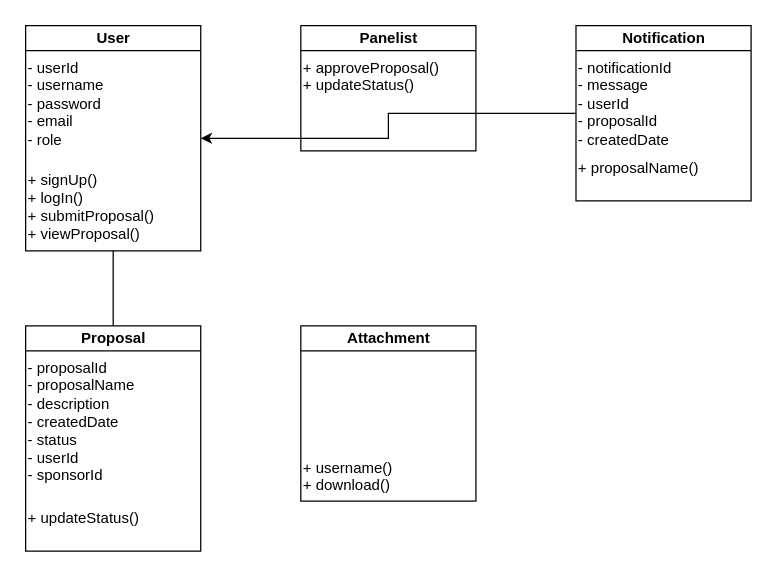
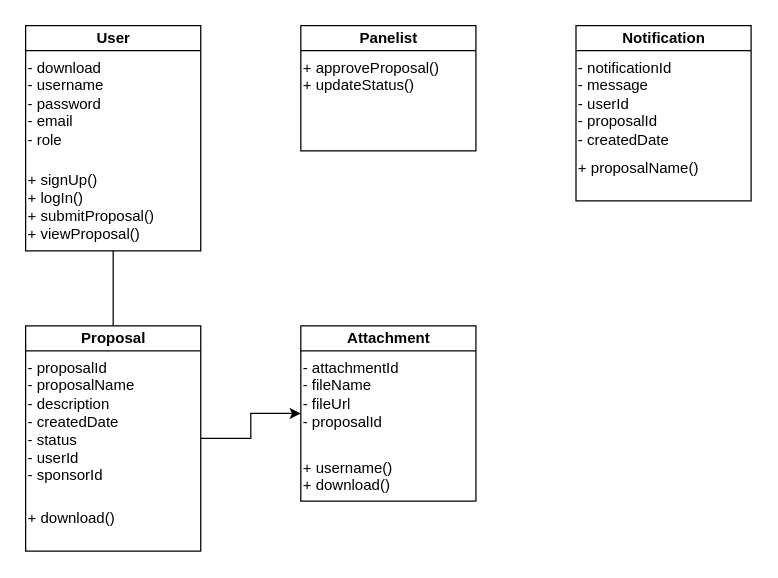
node "- userId - username - password - email - role": label "- userId - username - password - email - role" -> "- download - username - password - email - role"
edge "Notification" -> "User": removed
node "- attachmentId - fileName - fileUrl - proposalId": added
edge "Proposal" -> "Attachment": added
node "+ updateStatus()": label "+ updateStatus()" -> "+ download()"
